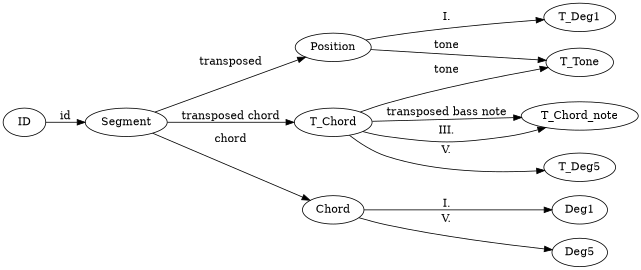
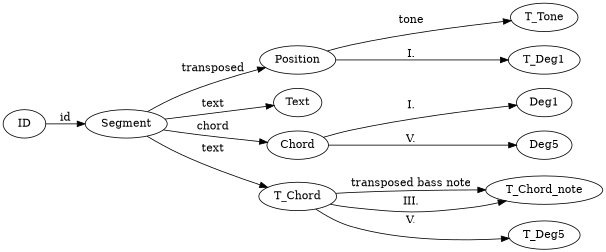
edge "T_Chord" -> "T_Tone": removed, label "tone"
node "Text": added
edge "Segment" -> "T_Chord": label "transposed chord" -> "text"
